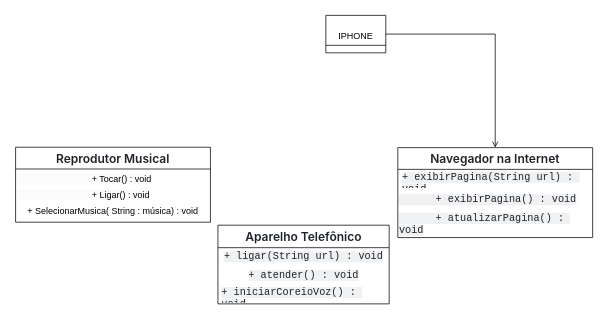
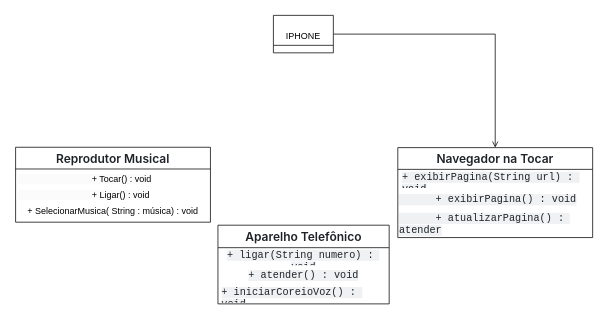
node "IPHONE": moved (356, 34) -> (303, 34)
node "Navegador na Internet": label "Navegador na Internet" -> "Navegador na Tocar"
node "+ atualizarPagina() : void": label "+ atualizarPagina() : void" -> "+ atualizarPagina() : atender"
node "+ ligar(String url) : void": label "+ ligar(String url) : void" -> "+ ligar(String numero) : void"
